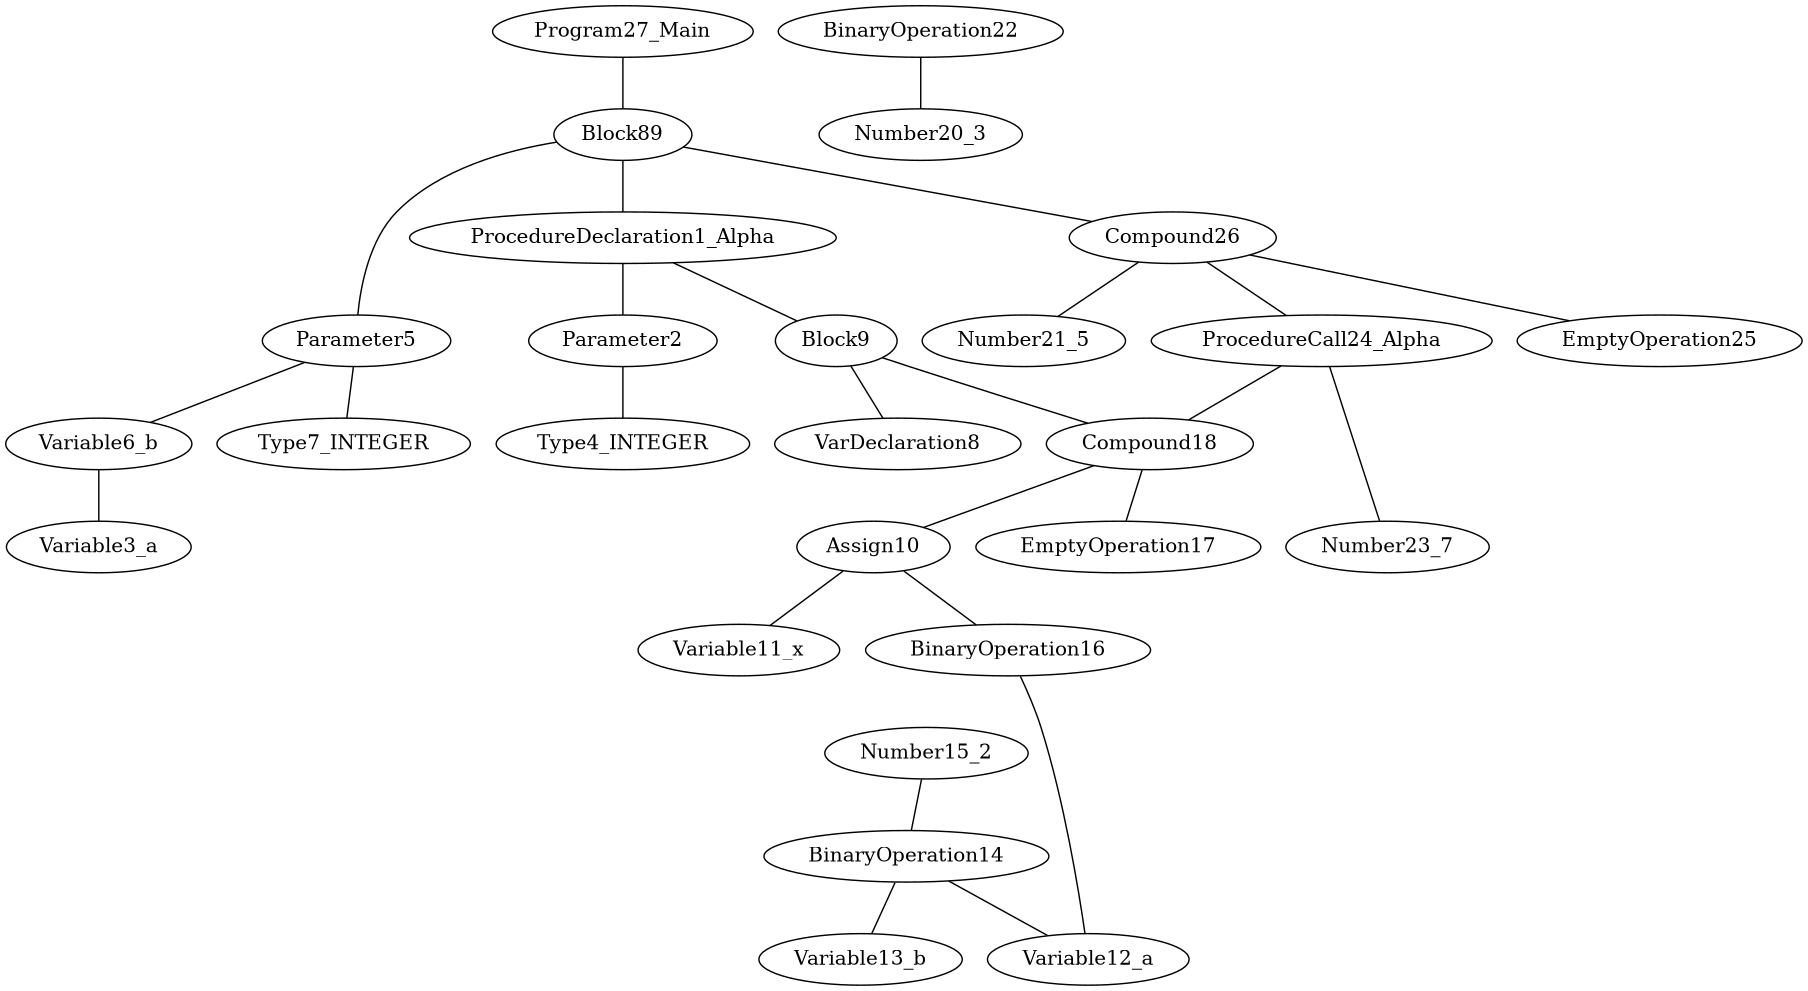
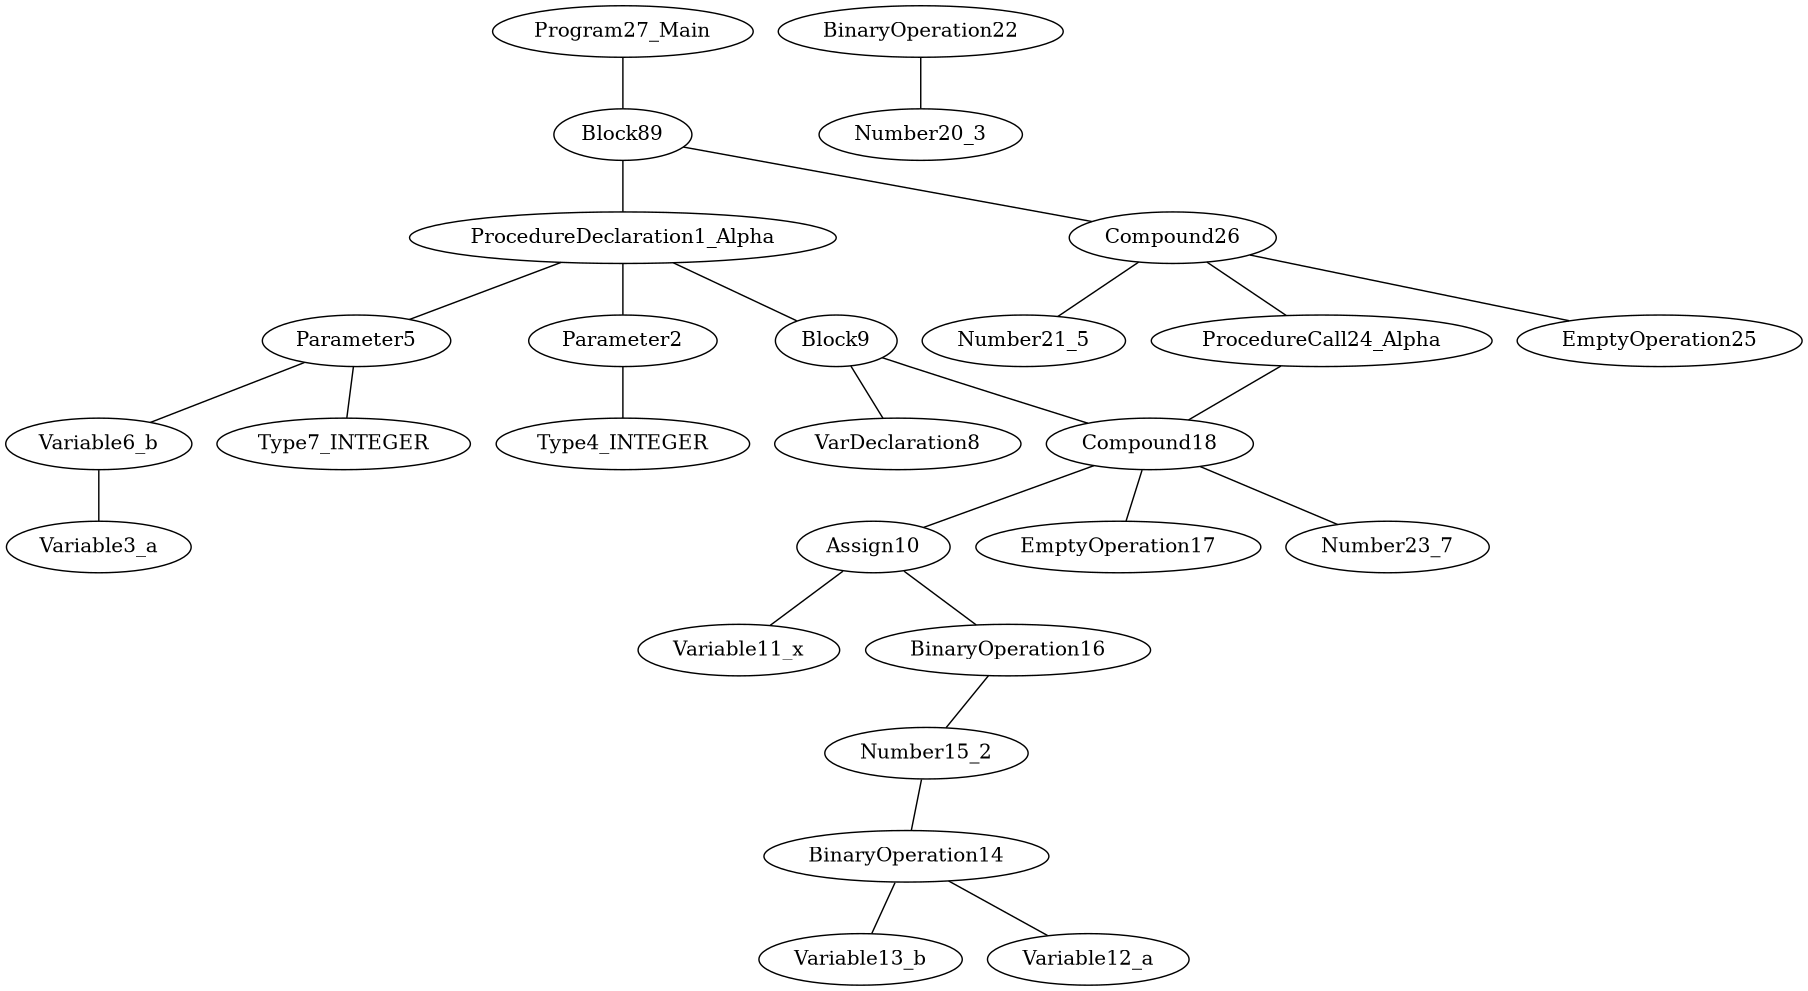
edge "Block89" -- "Parameter5": now "ProcedureDeclaration1_Alpha" -- "Parameter5"
edge "ProcedureCall24_Alpha" -- "Number23_7": now "Compound18" -- "Number23_7"
edge "BinaryOperation16" -- "Variable12_a": now "BinaryOperation16" -- "Number15_2"
